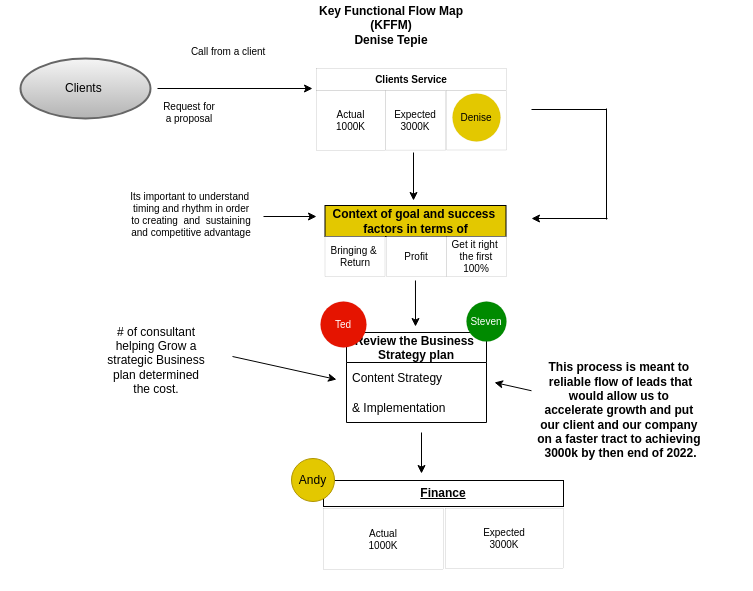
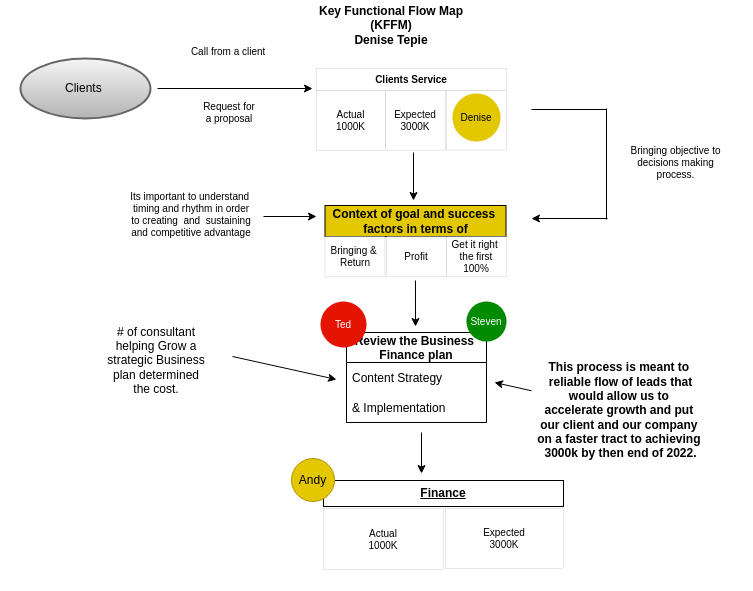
node "Request for a proposal": moved (189, 113) -> (229, 113)
node "Bringing objective to decisions making process.": added
node "Review the Business Strategy plan": label "Review the Business Strategy plan" -> "Review the Business Finance plan"
